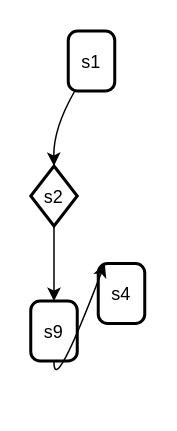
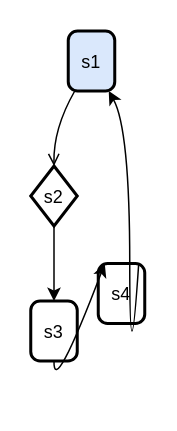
node "s1": fillcolor #ffffff -> #dae8fc
edge "s1" -> "s2": arrowhead classic -> open
edge "s4" -> "s1": added
node "s9": label "s9" -> "s3"
